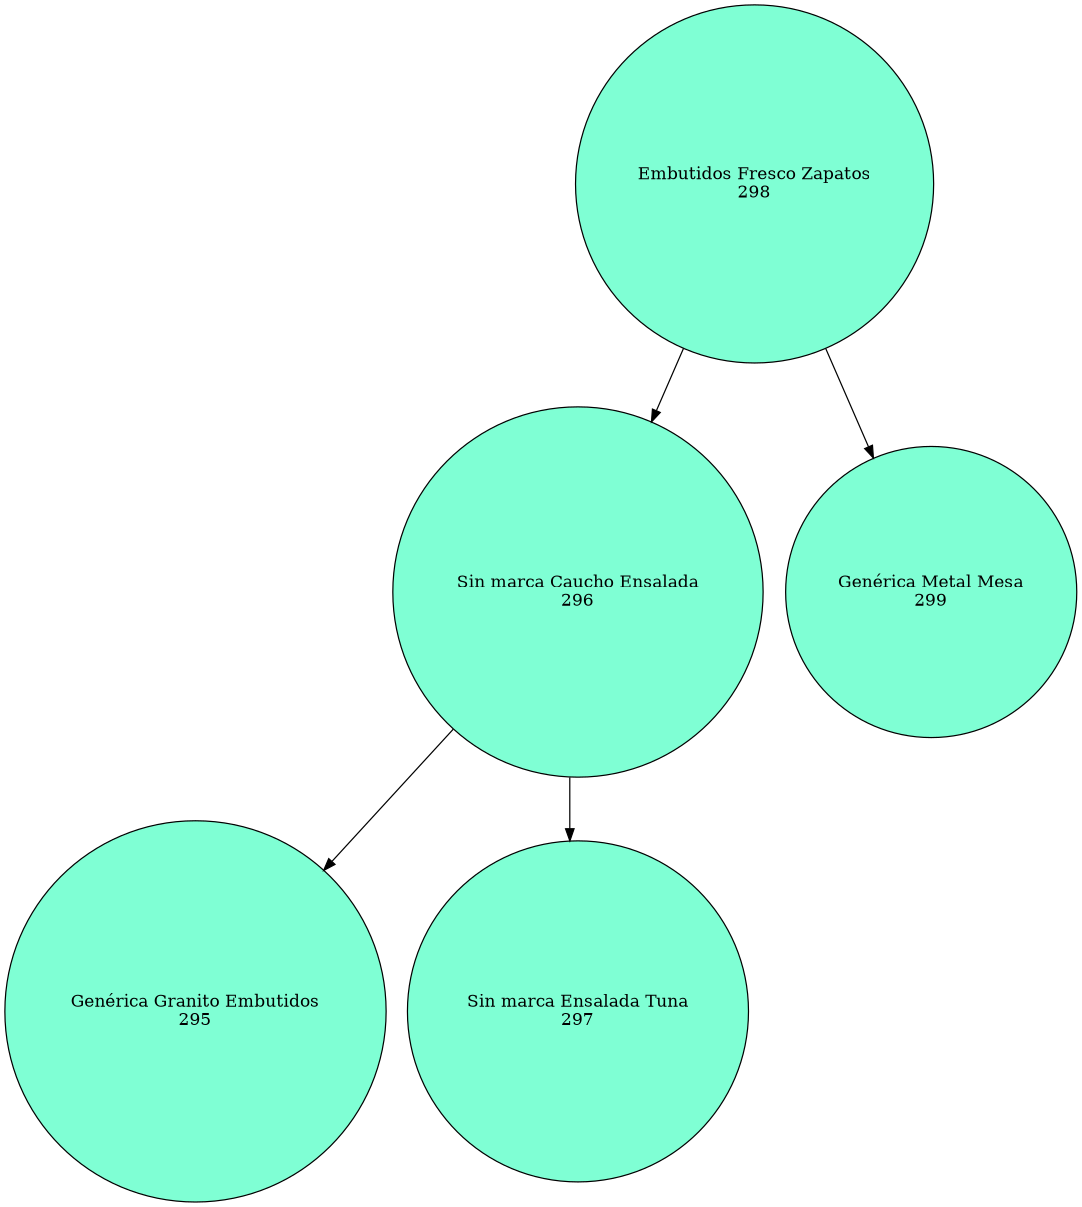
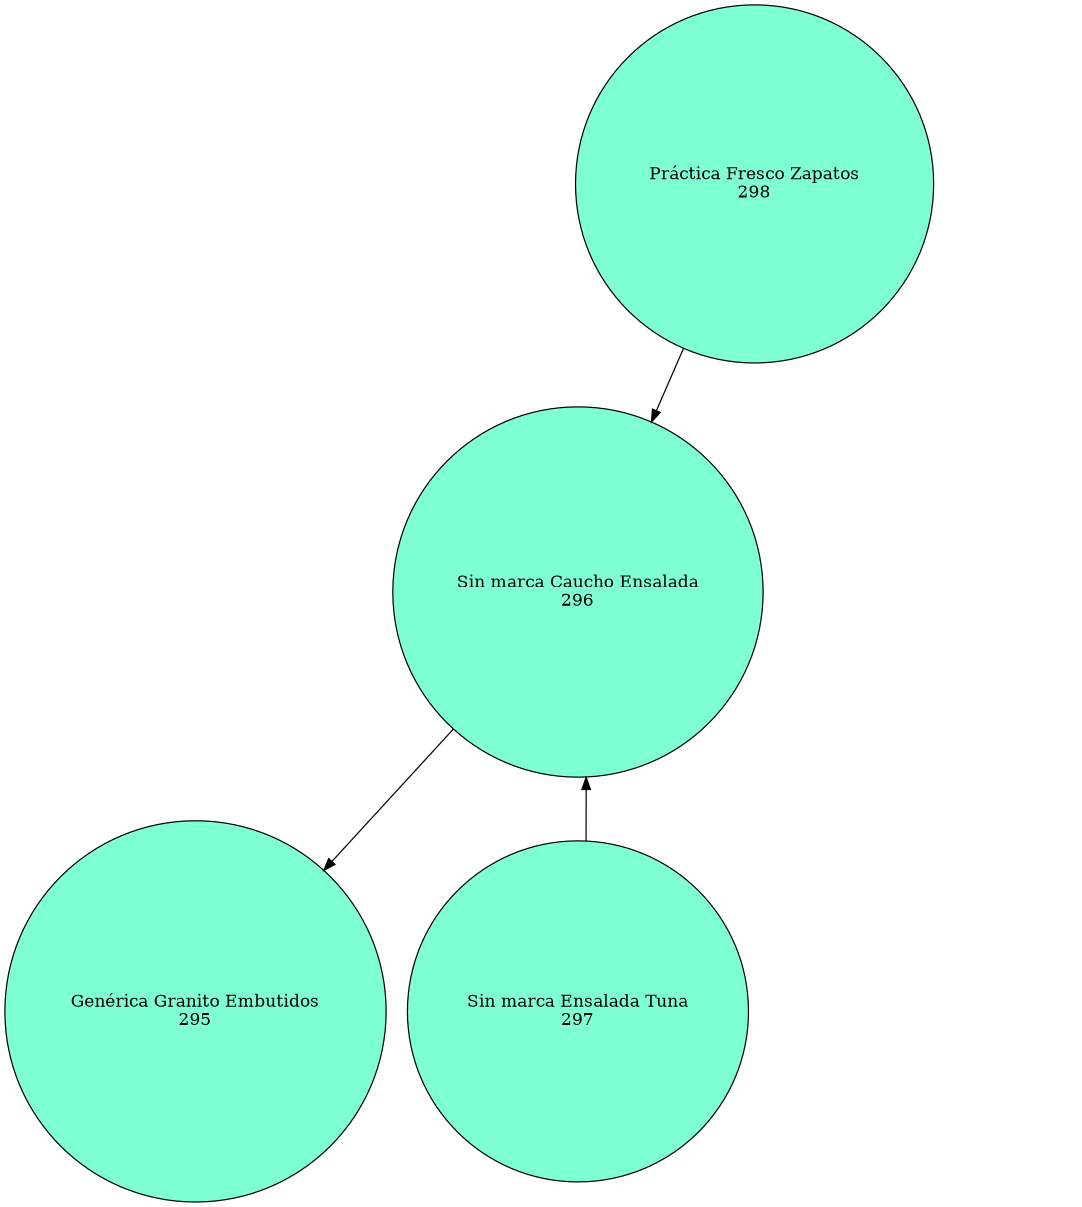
node "Embutidos Fresco Zapatos 298": label "Embutidos Fresco Zapatos 298" -> "Práctica Fresco Zapatos 298"
node "Genérica Metal Mesa 299": removed
edge "Sin marca Caucho Ensalada 296" -> "Sin marca Ensalada Tuna 297": reversed
